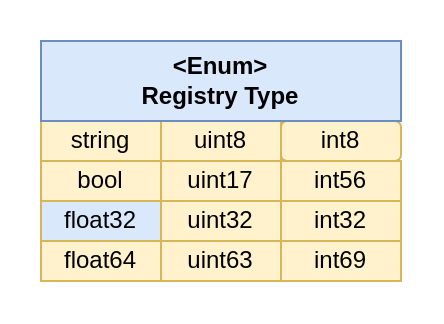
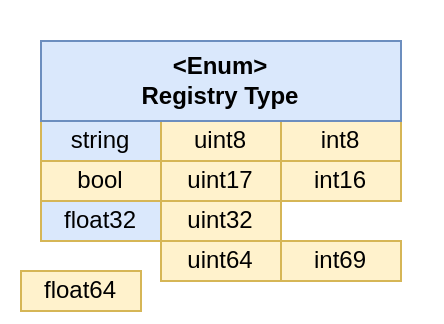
node "string": fillcolor #fff2cc -> #dae8fc
node "int8": shape rounded rectangle -> rectangle
node "int56": label "int56" -> "int16"
node "int32": removed
node "float64": moved (101, 261) -> (81, 291)
node "uint63": label "uint63" -> "uint64"
